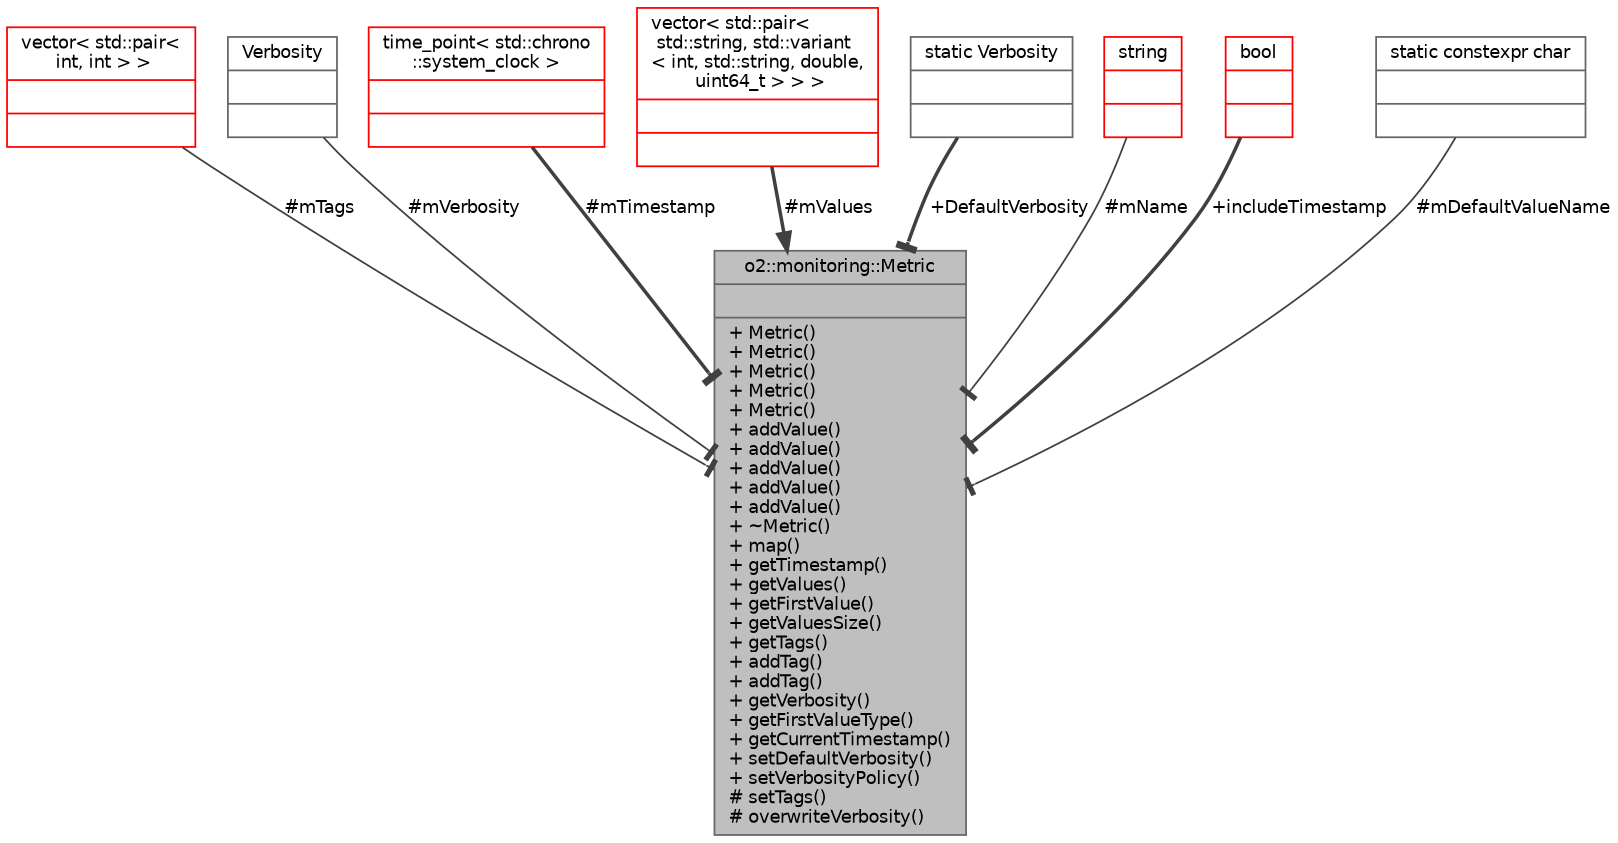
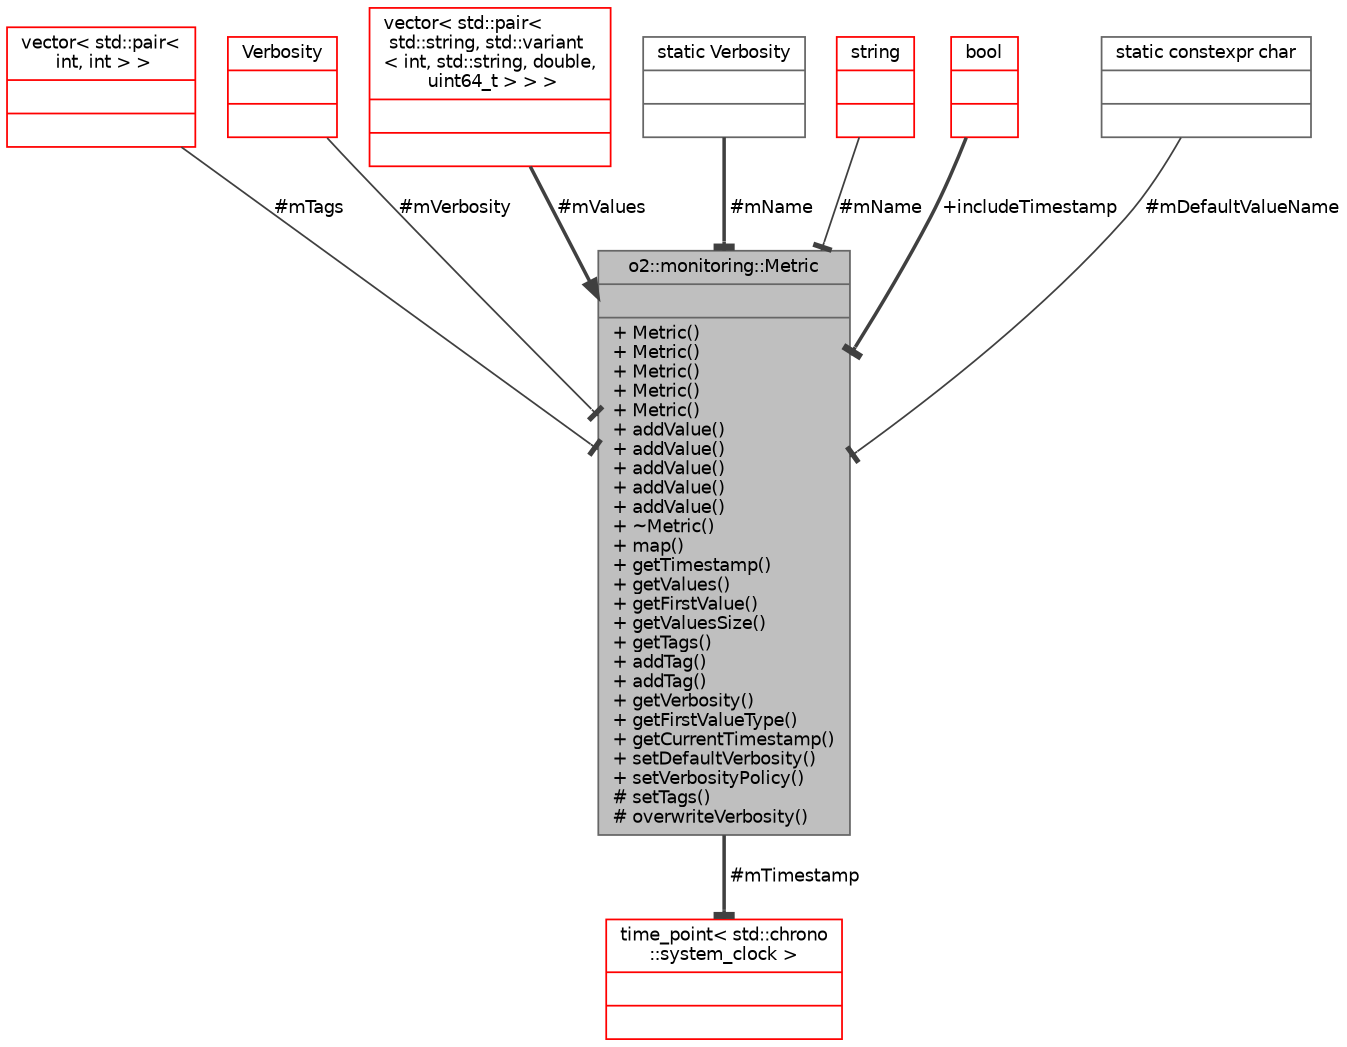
node "Verbosity": color gray40 -> red
edge "static Verbosity" -> "o2::monitoring::Metric": label " +DefaultVerbosity" -> " #mName"
edge "time_point< std::chrono" -> "o2::monitoring::Metric": reversed
